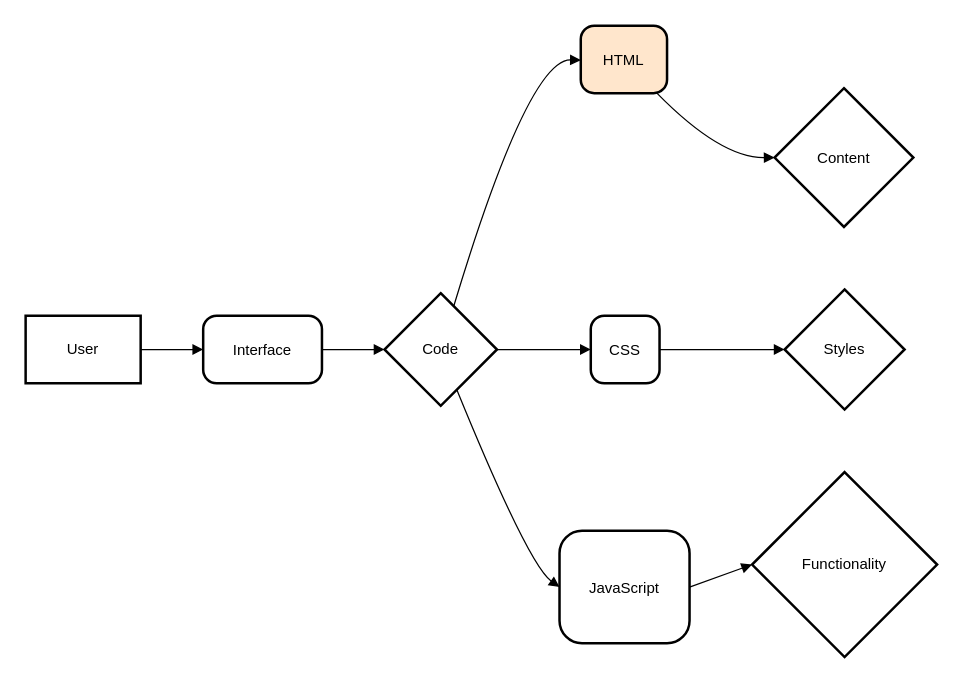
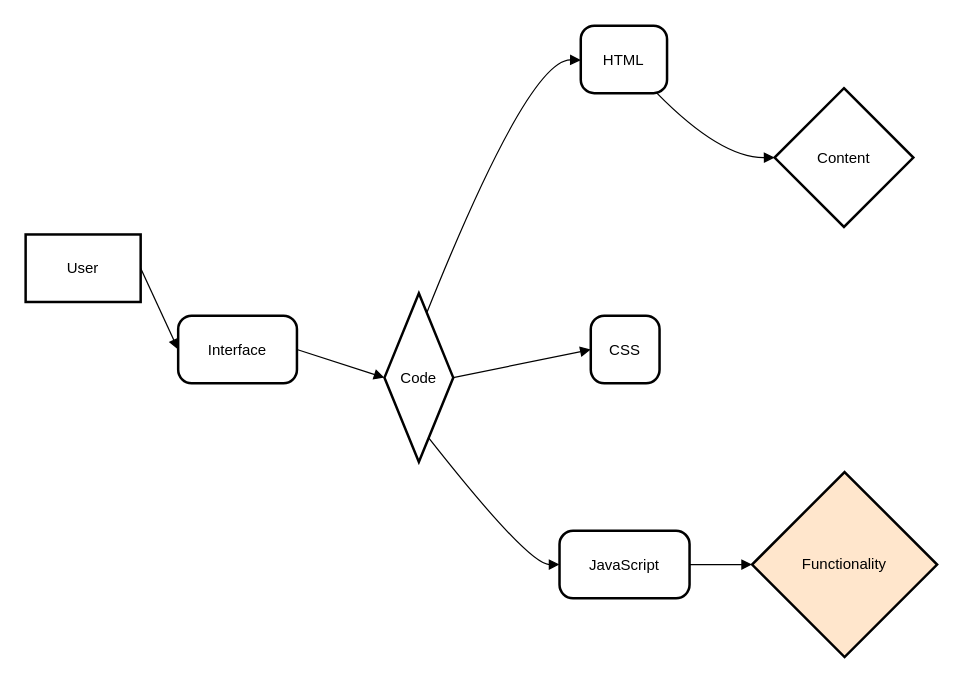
node "HTML": fillcolor #ffe6cc -> #ffffff
node "User": moved (83, 349) -> (83, 268)
node "Interface": moved (263, 349) -> (238, 349)
node "Code": size 113x113 -> 69x169
edge "CSS" -> "Styles": removed
node "Styles": removed
node "Functionality": fillcolor #ffffff -> #ffe6cc
node "JavaScript": size 130x113 -> 130x68
